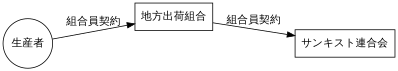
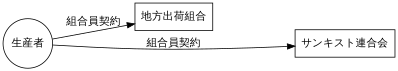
edge "地方出荷組合" -> "サンキスト連合会": now "生産者" -> "サンキスト連合会"
